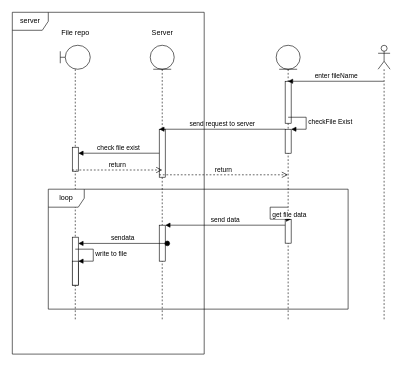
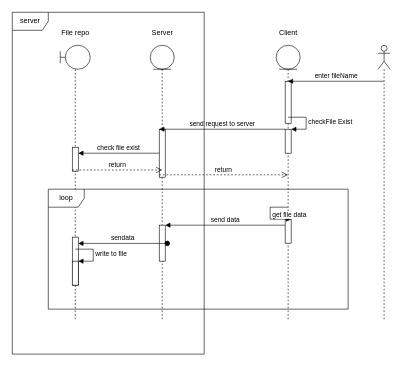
node "Client": added
